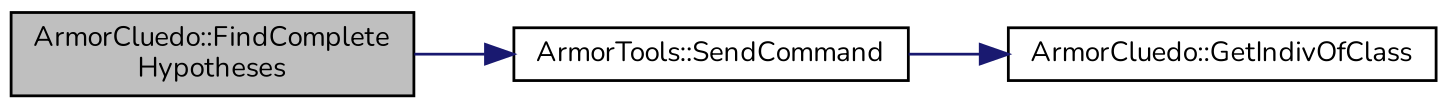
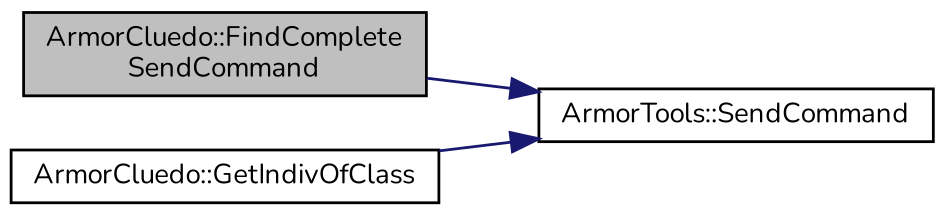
node "ArmorCluedo::FindComplete Hypotheses": label "ArmorCluedo::FindComplete Hypotheses" -> "ArmorCluedo::FindComplete SendCommand"
edge "ArmorTools::SendCommand" -> "ArmorCluedo::GetIndivOfClass": reversed
